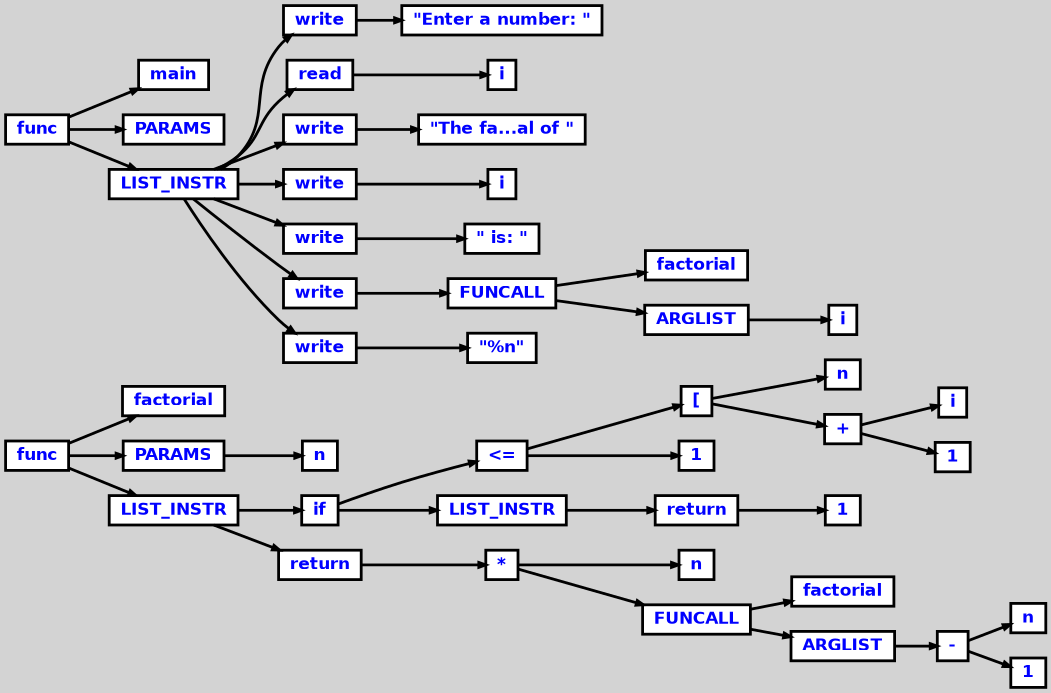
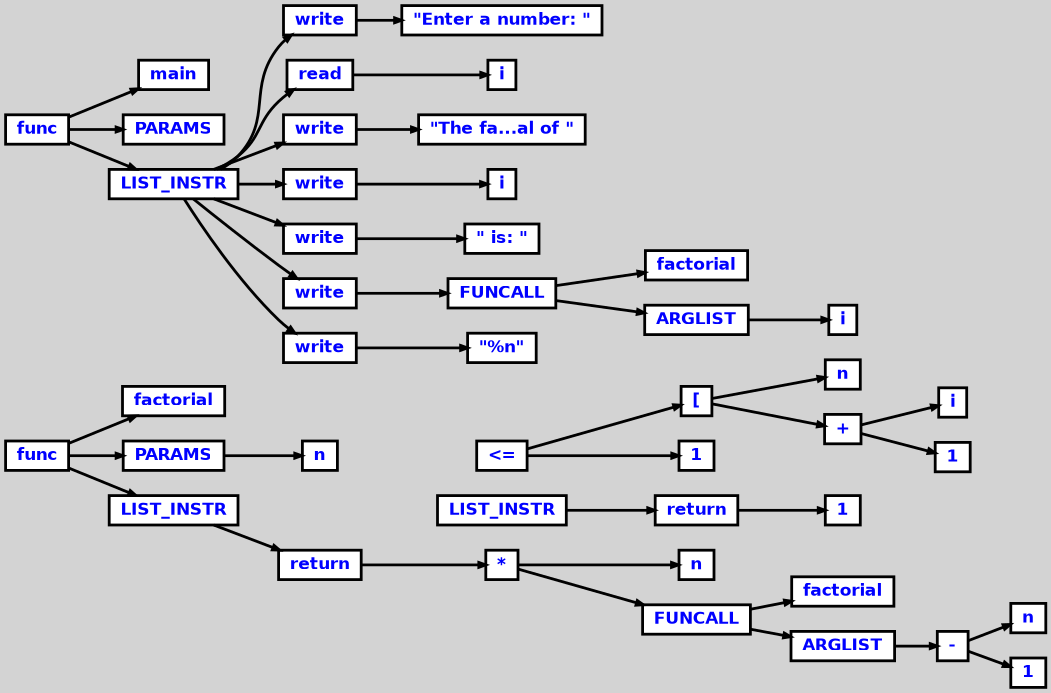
node "if": removed
